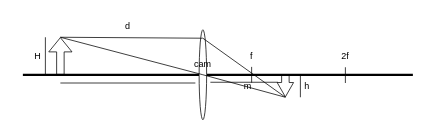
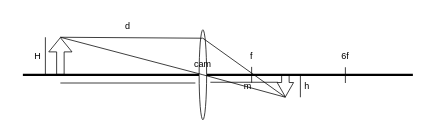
node "2f": label "2f" -> "6f"
